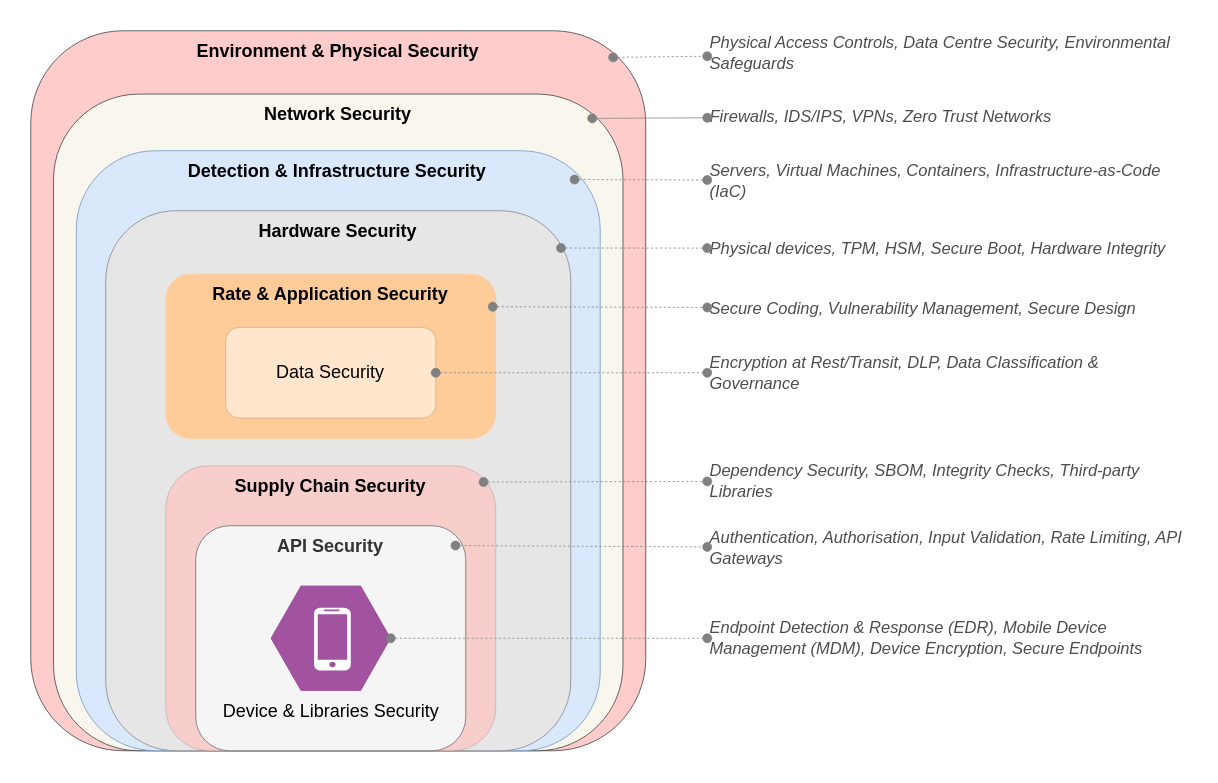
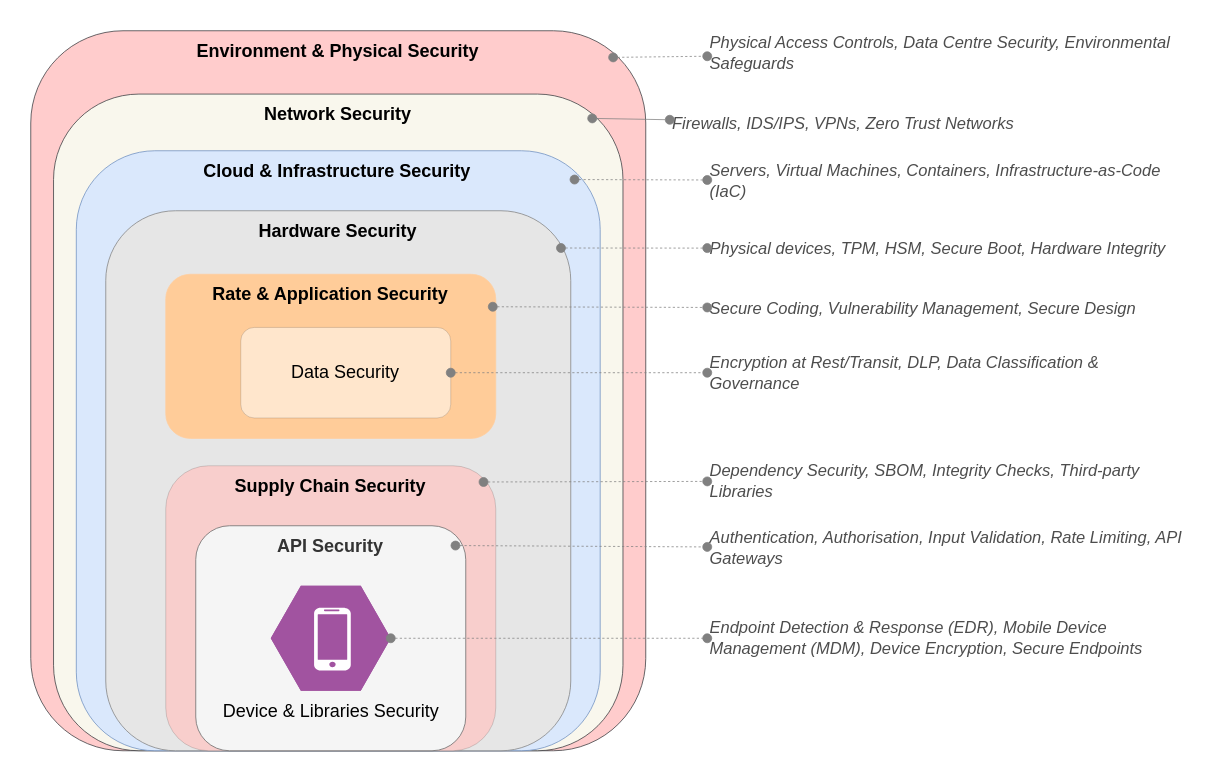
node "Firewalls, IDS/IPS, VPNs, Zero Trust Networks": moved (947, 117) -> (909, 124)
node "Detection & Infrastructure Security": label "Detection & Infrastructure Security" -> "Cloud & Infrastructure Security"
node "Data Security": moved (331, 373) -> (346, 373)
